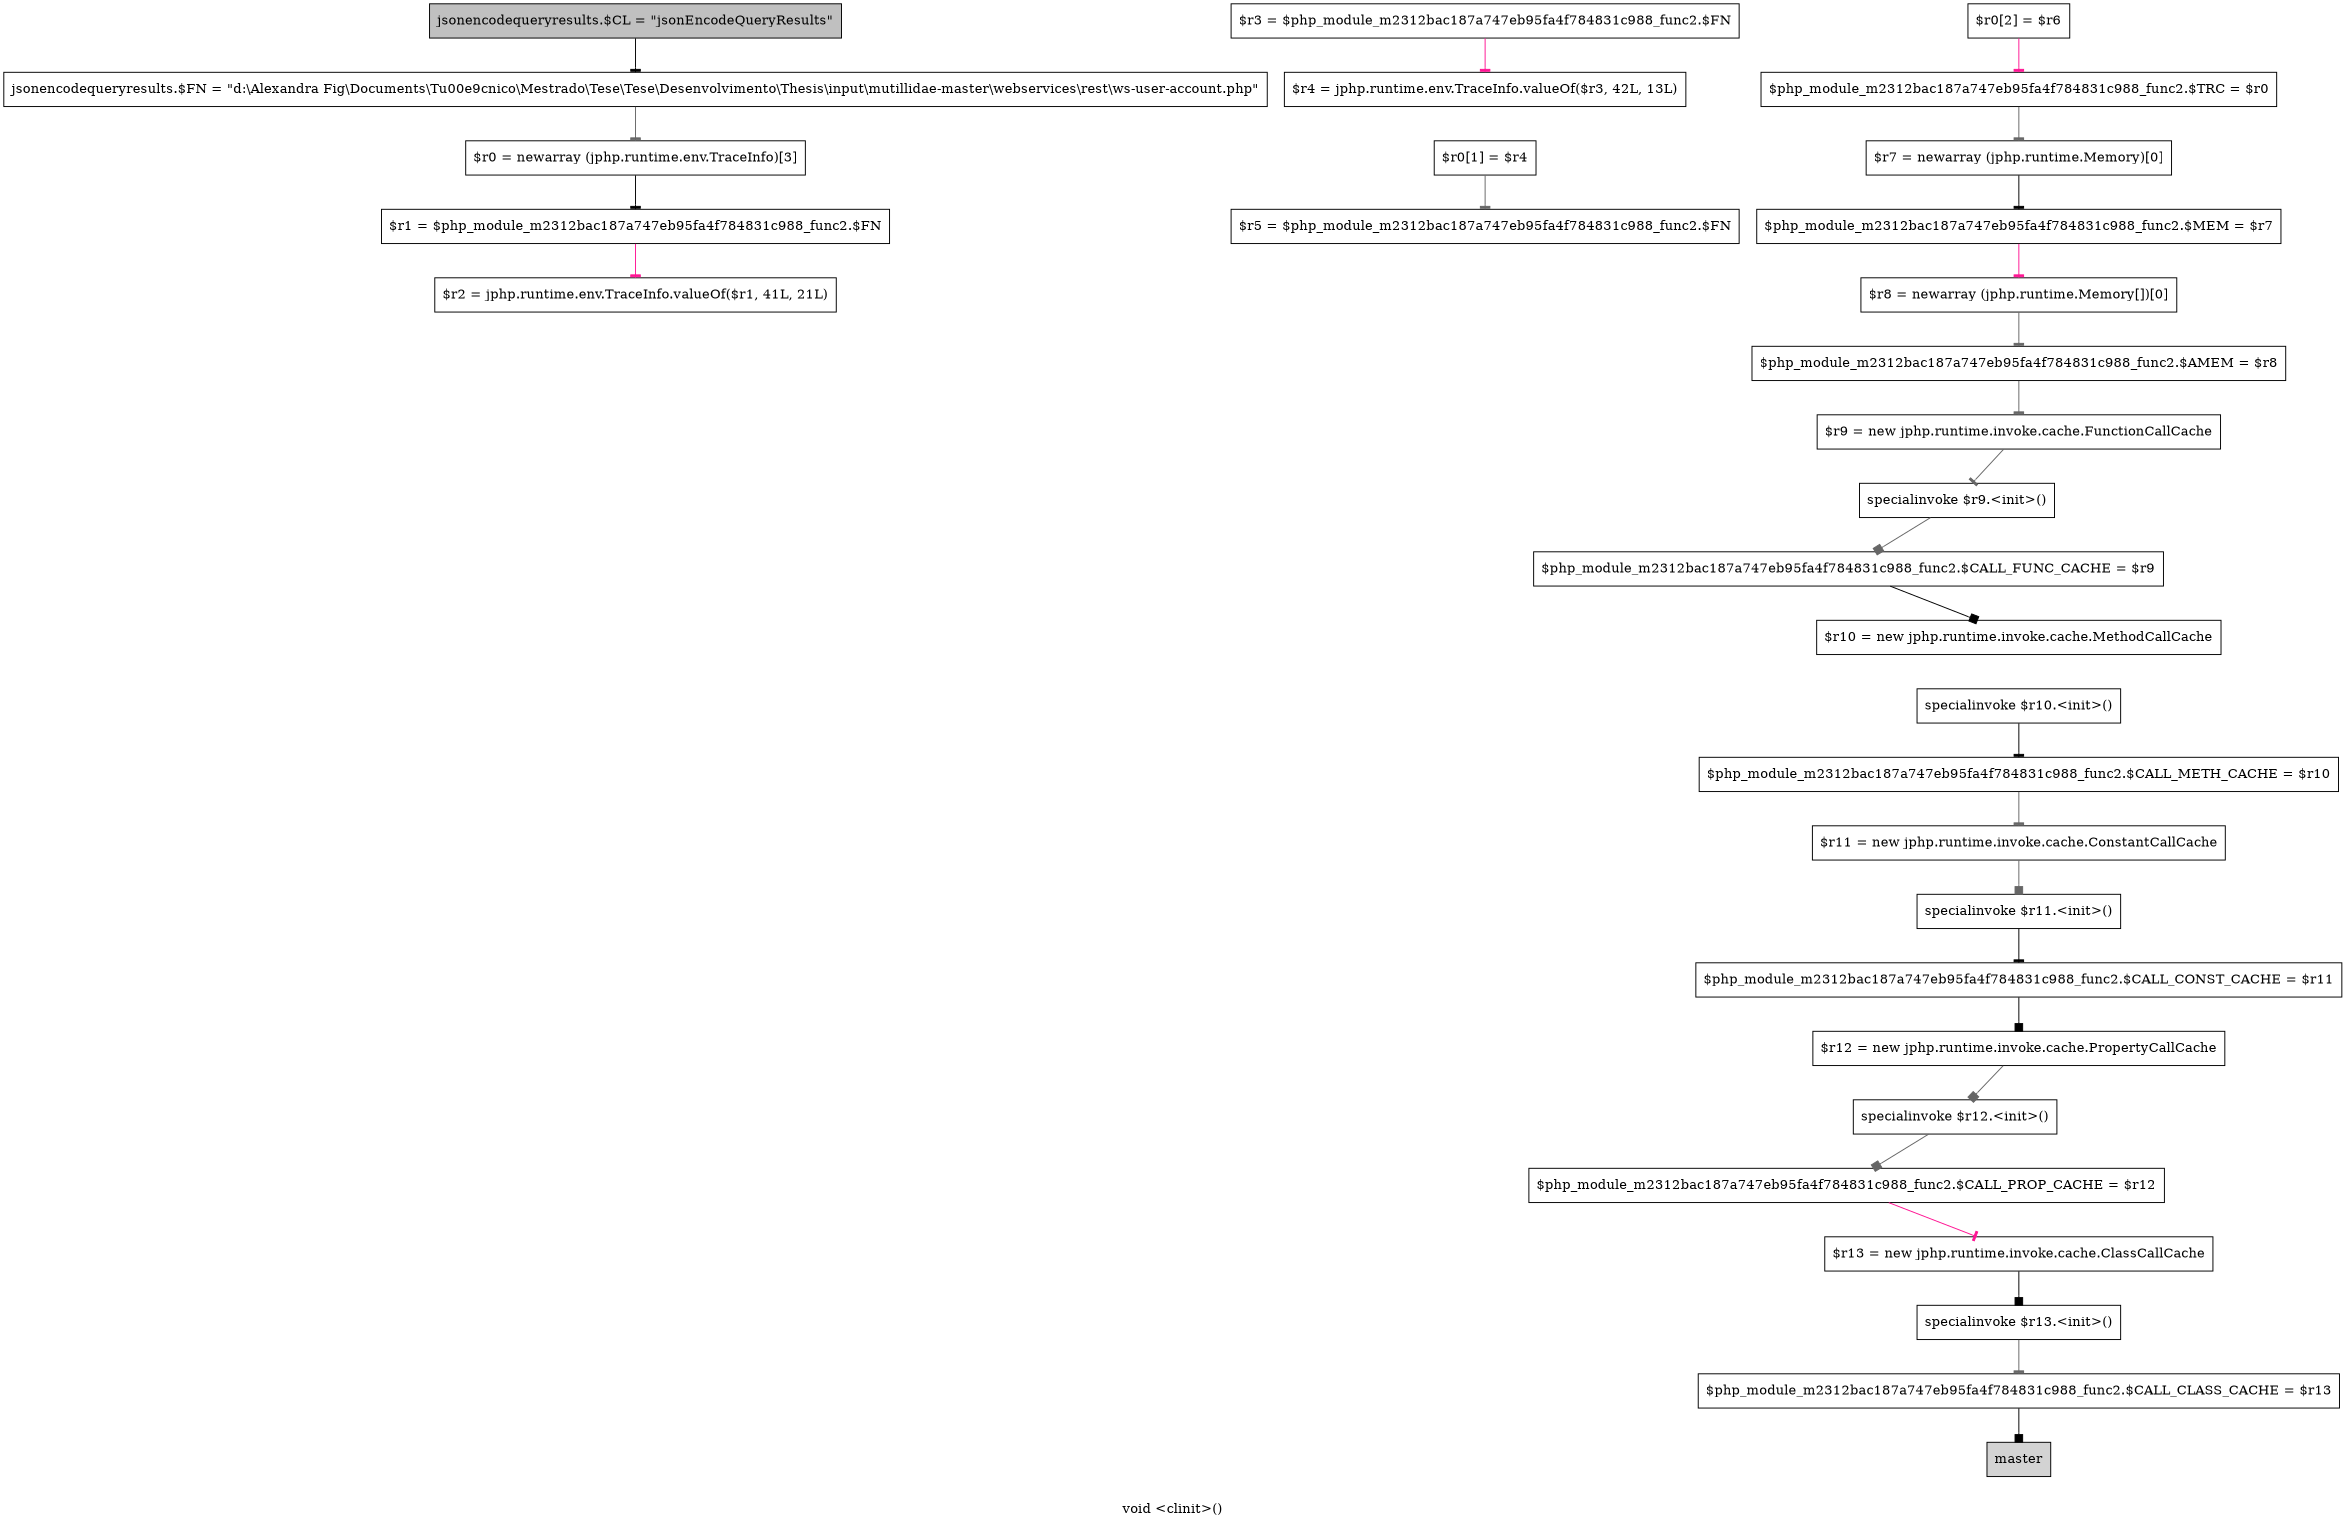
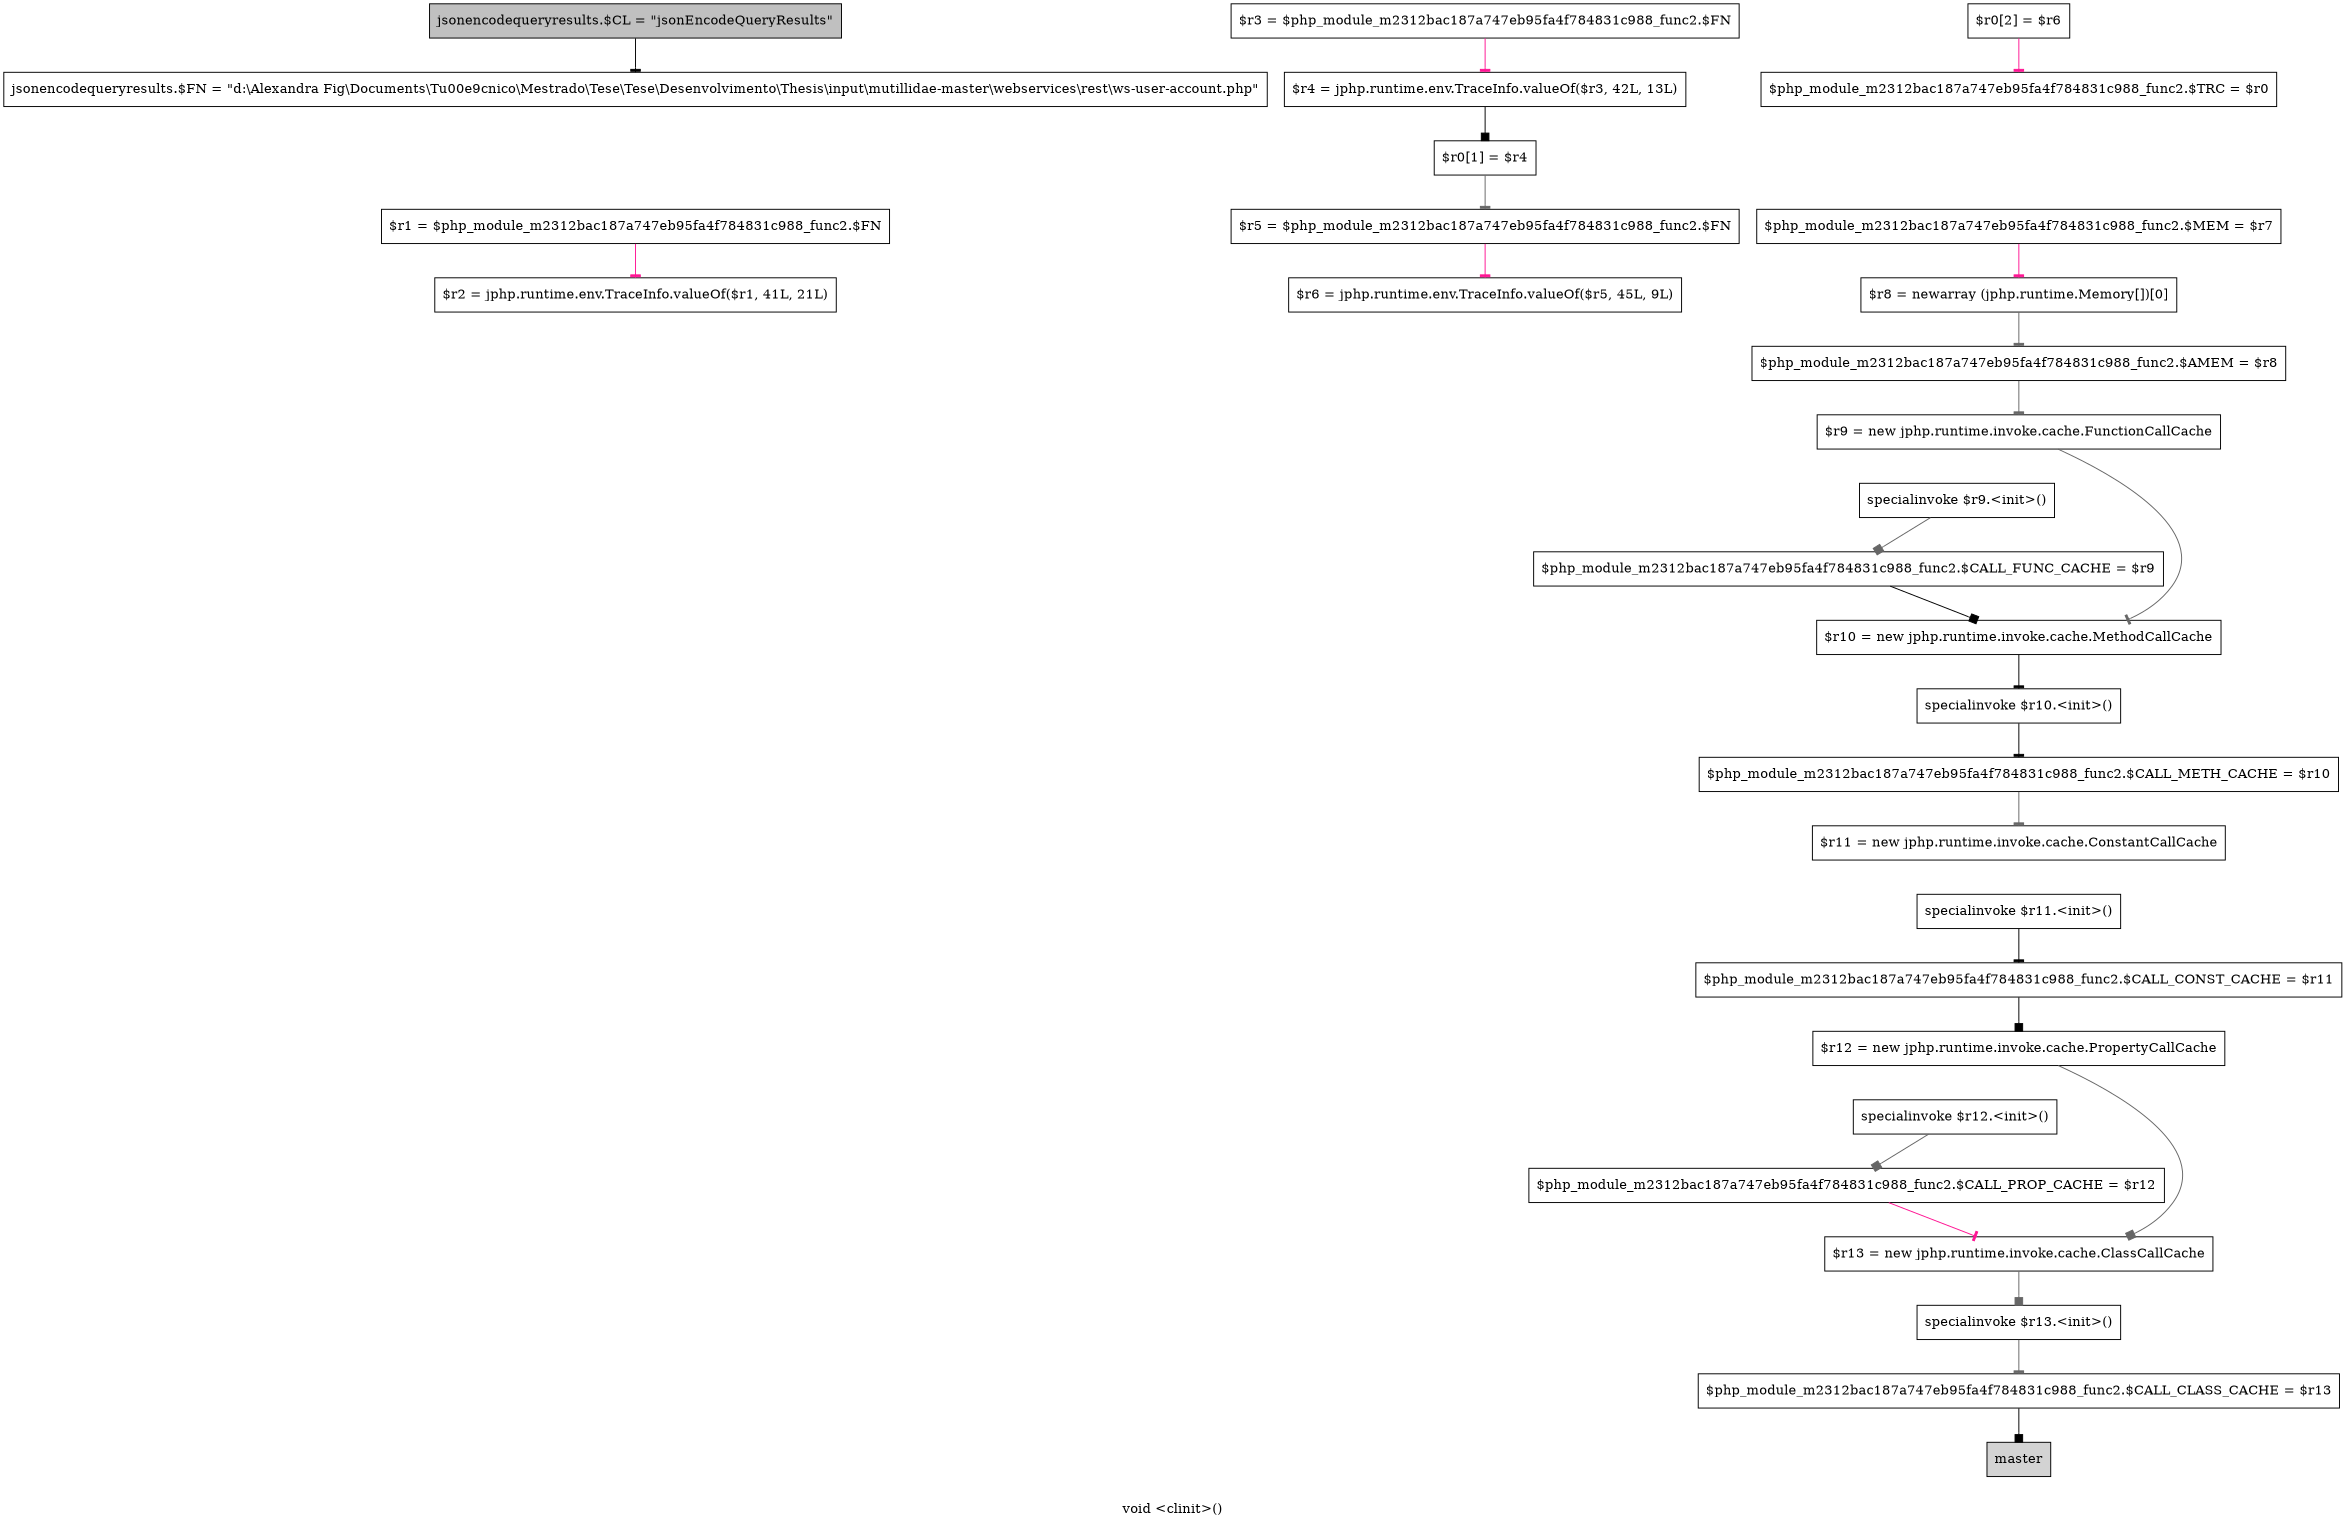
edge "$r4 = jphp.runtime.env.TraceInfo.valueOf($r3, 42L, 13L)" -> "$r0[1] = $r4": added
node "$r0 = newarray (jphp.runtime.env.TraceInfo)[3]": removed
node "$r7 = newarray (jphp.runtime.Memory)[0]": removed
node "$r6 = jphp.runtime.env.TraceInfo.valueOf($r5, 45L, 9L)": added
edge "$r9 = new jphp.runtime.invoke.cache.FunctionCallCache" -> "specialinvoke $r9.<init>()": now "$r9 = new jphp.runtime.invoke.cache.FunctionCallCache" -> "$r10 = new jphp.runtime.invoke.cache.MethodCallCache"
edge "$r10 = new jphp.runtime.invoke.cache.MethodCallCache" -> "specialinvoke $r10.<init>()": added
edge "$r11 = new jphp.runtime.invoke.cache.ConstantCallCache" -> "specialinvoke $r11.<init>()": removed
edge "$r12 = new jphp.runtime.invoke.cache.PropertyCallCache" -> "specialinvoke $r12.<init>()": now "$r12 = new jphp.runtime.invoke.cache.PropertyCallCache" -> "$r13 = new jphp.runtime.invoke.cache.ClassCallCache"
edge "$r13 = new jphp.runtime.invoke.cache.ClassCallCache" -> "specialinvoke $r13.<init>()": color black -> gray40
